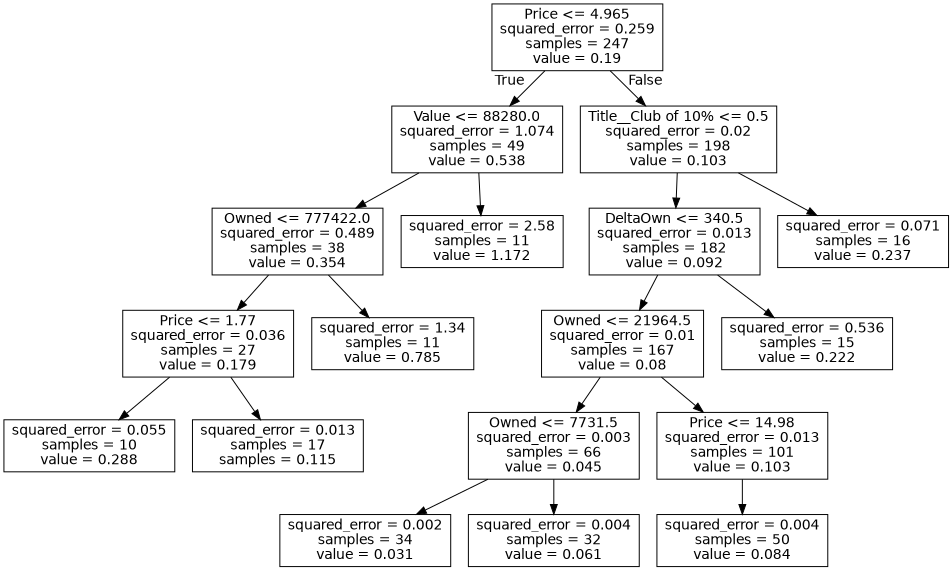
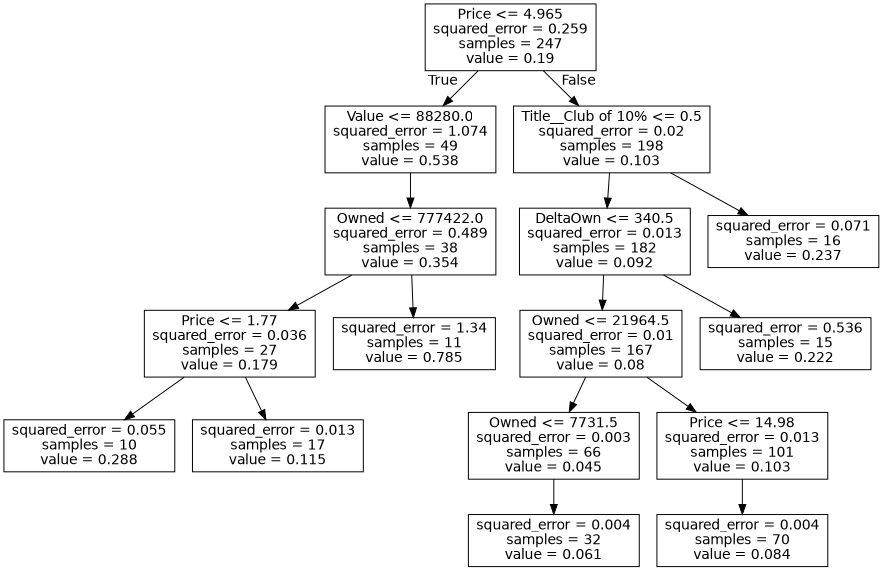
node "squared_error = 2.58 samples = 11 value = 1.172": removed
node "squared_error = 0.013 samples = 17 samples = 0.115": label "squared_error = 0.013 samples = 17 samples = 0.115" -> "squared_error = 0.013 samples = 17 value = 0.115"
node "squared_error = 0.002 samples = 34 value = 0.031": removed
node "squared_error = 0.004 samples = 50 value = 0.084": label "squared_error = 0.004 samples = 50 value = 0.084" -> "squared_error = 0.004 samples = 70 value = 0.084"
